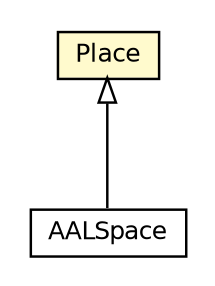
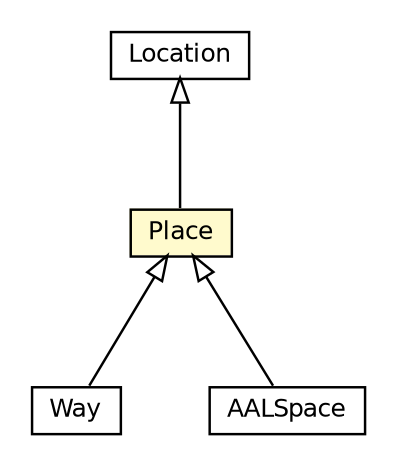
node "Location": added
node "Way": added
